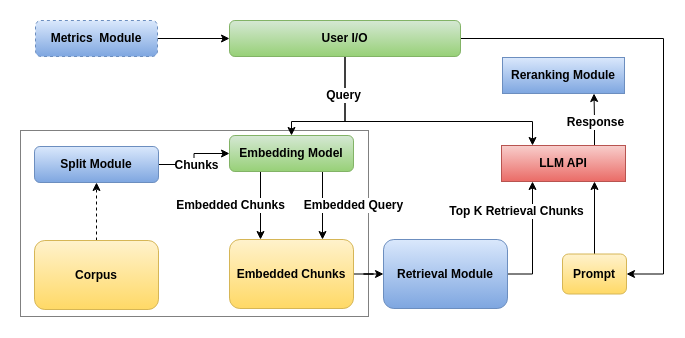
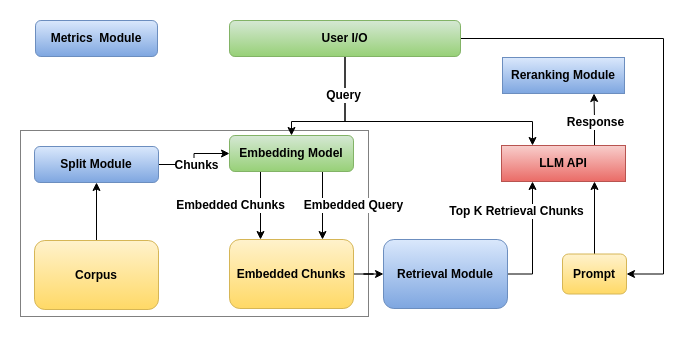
node "Metrics Module": style dashed -> solid
edge "Metrics Module" -> "User I/O": removed
edge "Corpus" -> "Split Module": style dashed -> solid
